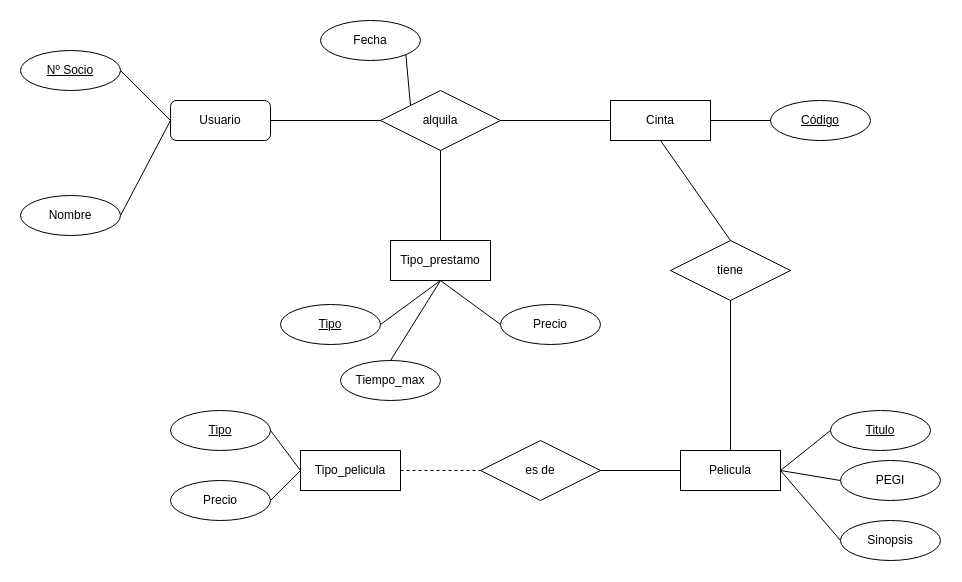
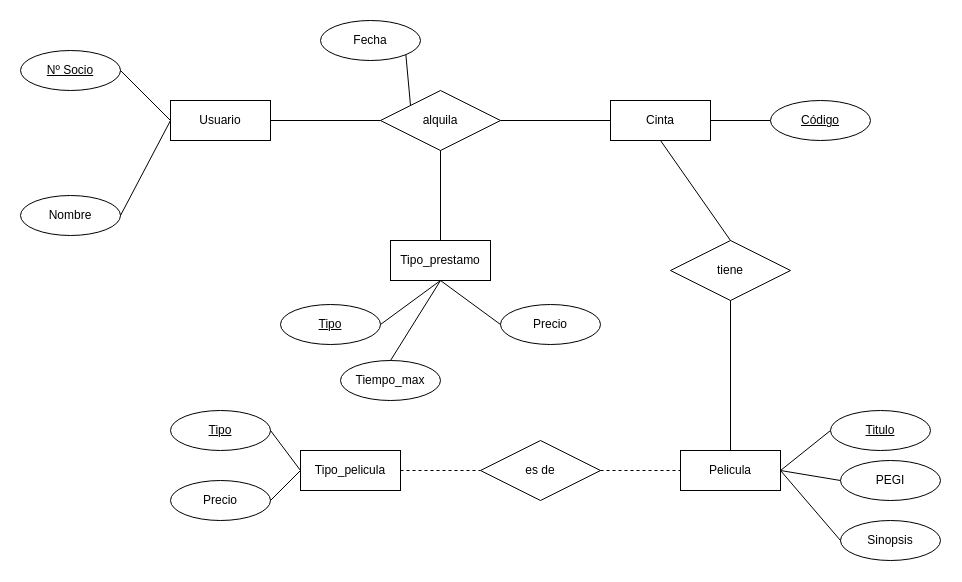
node "Usuario": shape rounded rectangle -> rectangle
edge "es de" -- "Pelicula": style solid -> dashed
